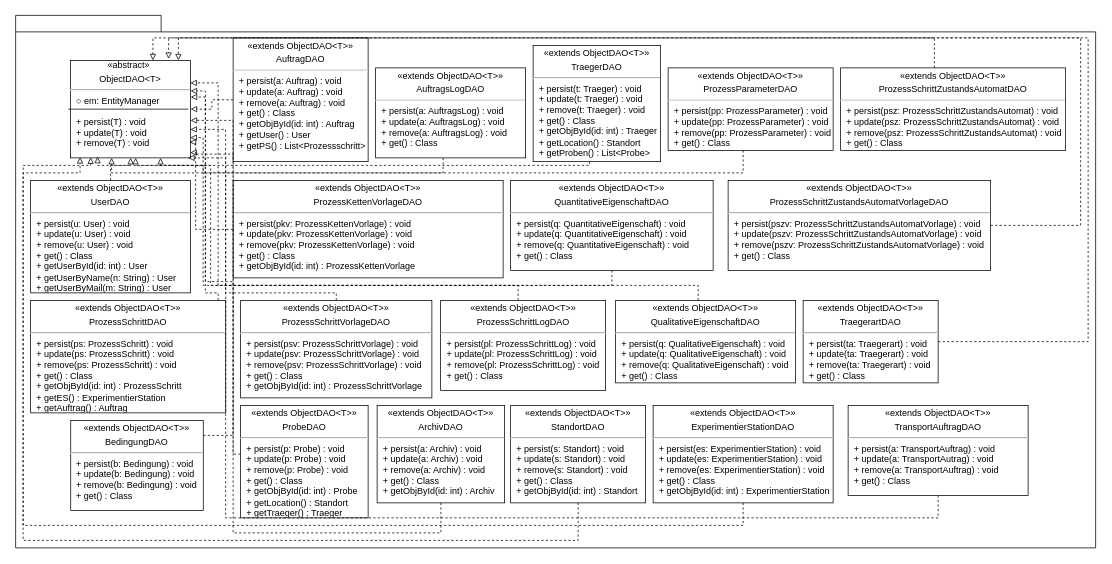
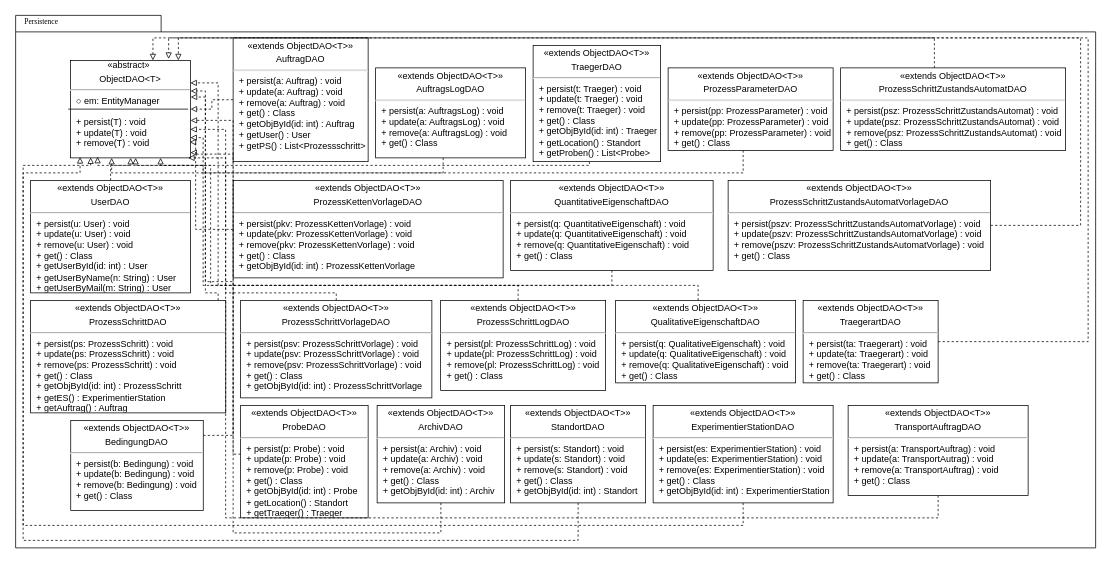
node "Persistence": added
